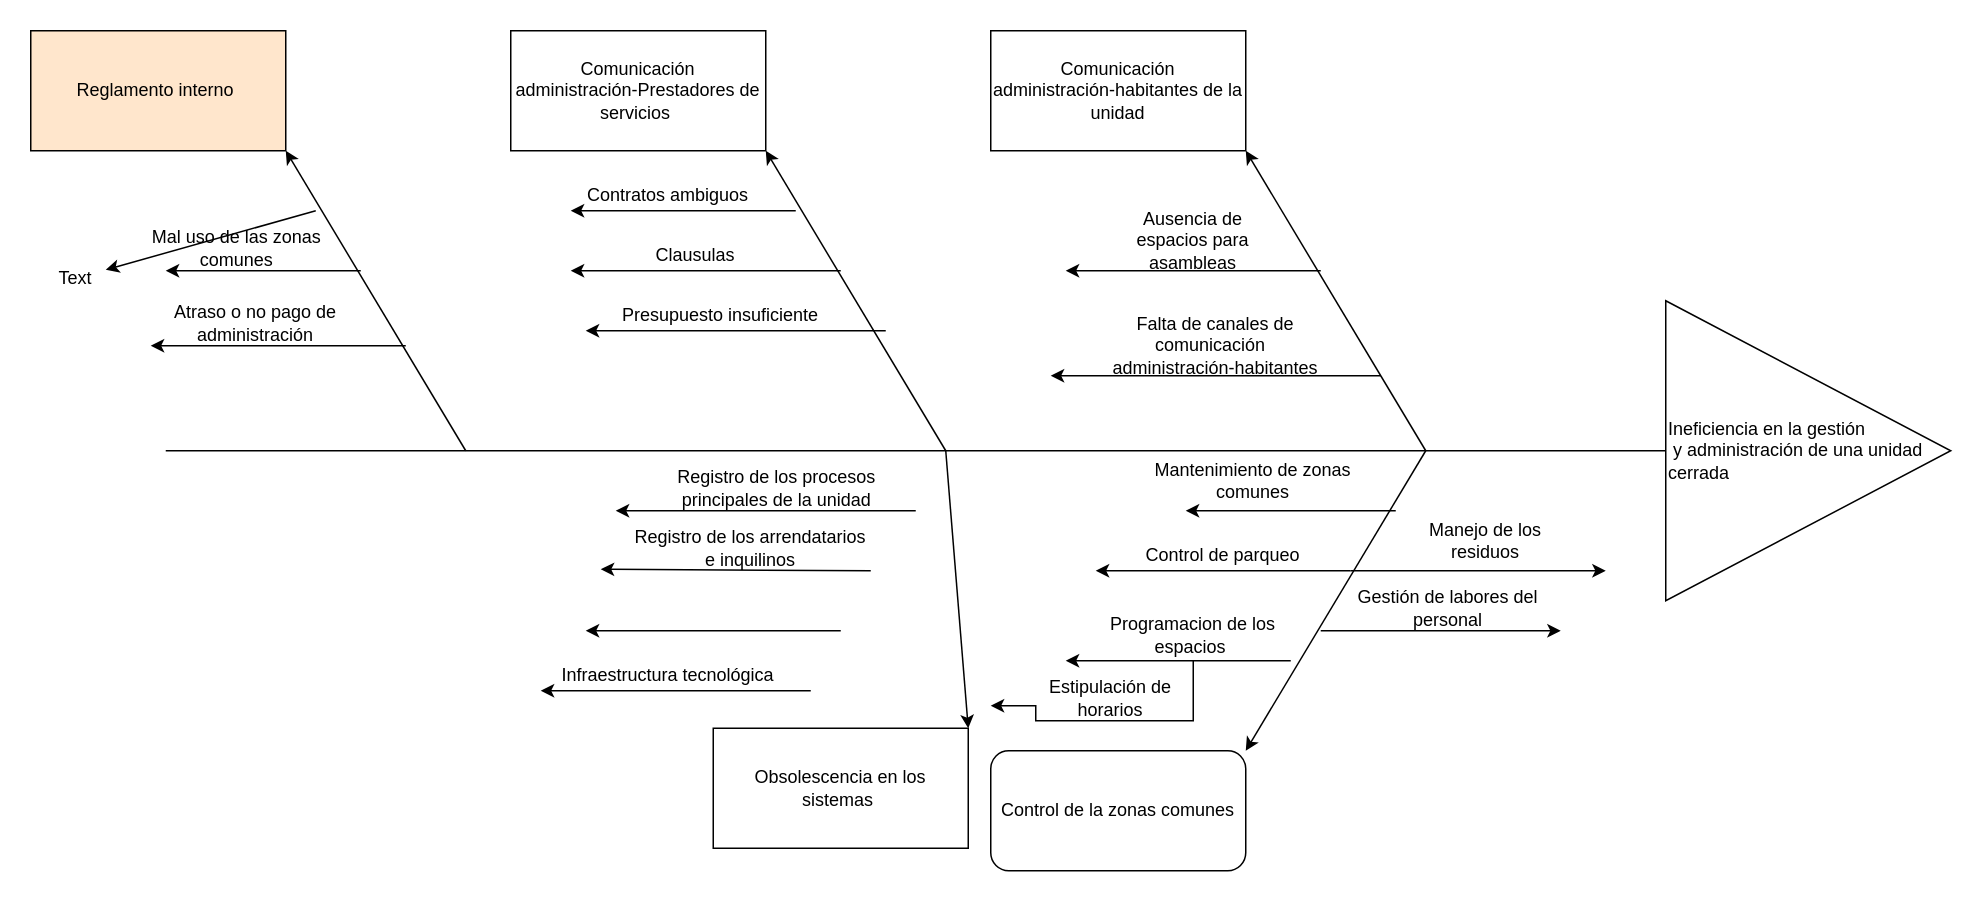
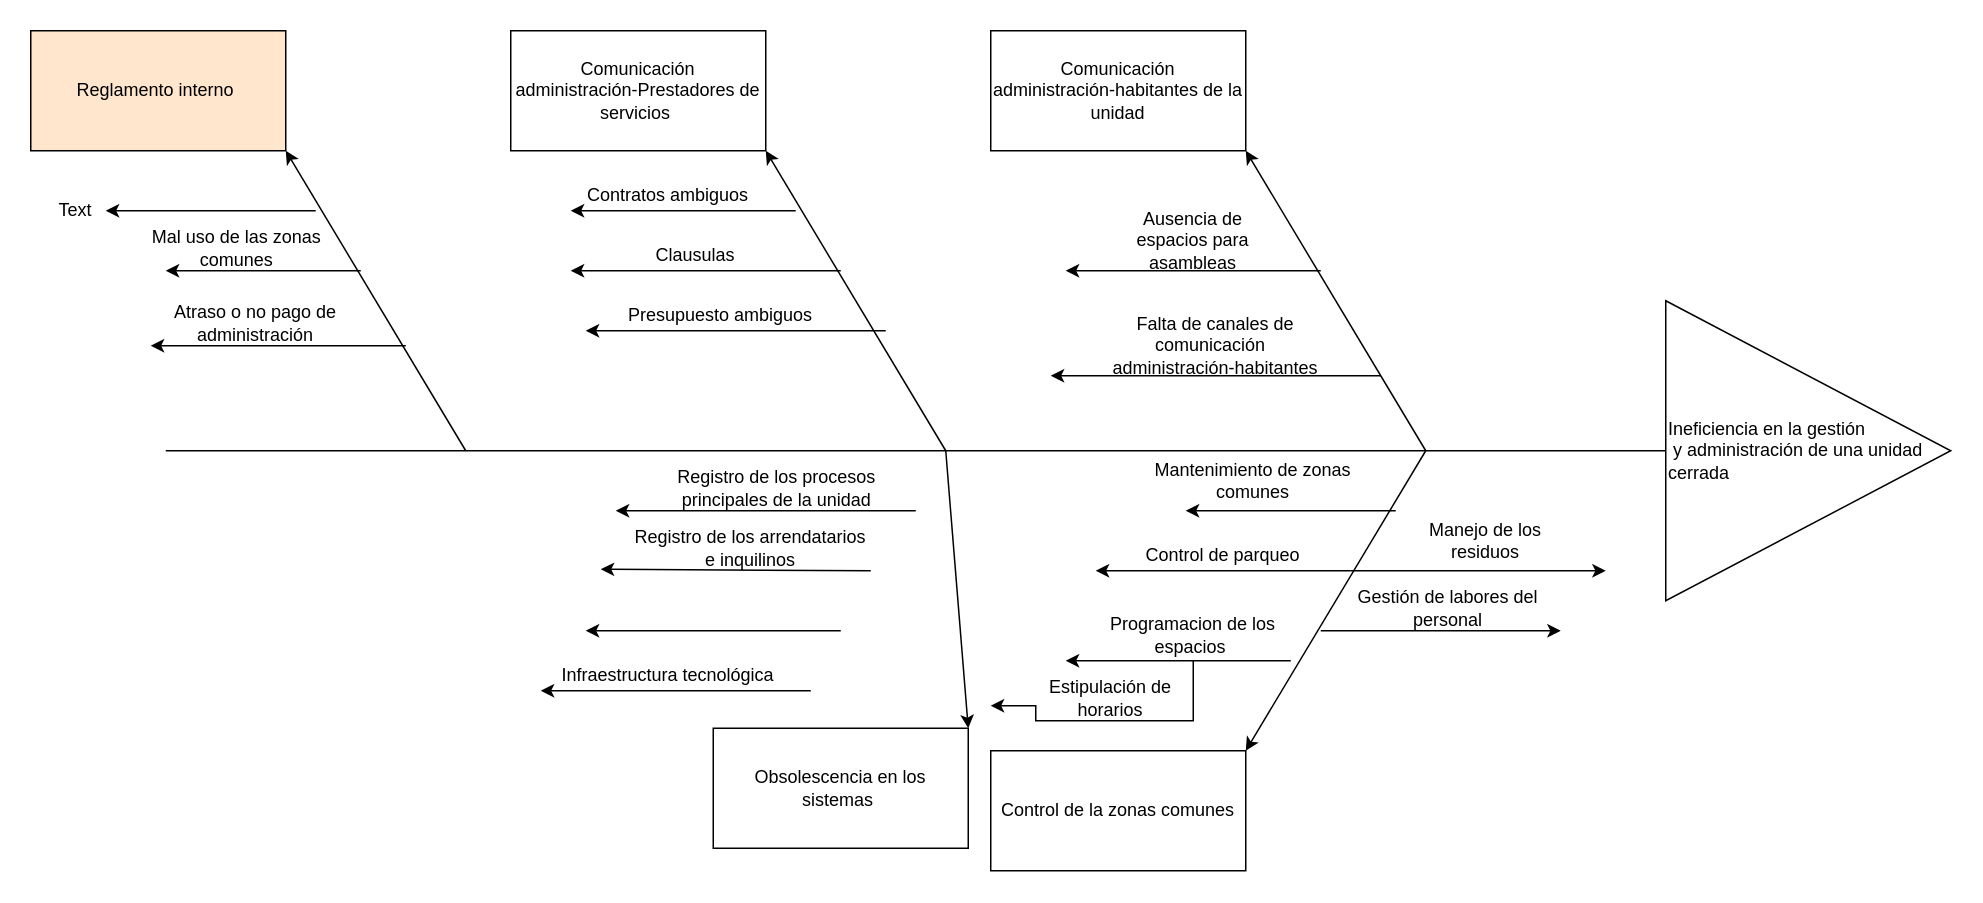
node "Text": moved (76, 278) -> (76, 211)
node "Presupuesto insuficiente": label "Presupuesto insuficiente" -> "Presupuesto ambiguos"
node "Control de la zonas comunes": shape rounded rectangle -> rectangle
